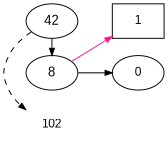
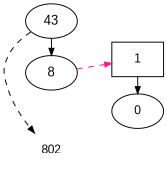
node "42": label "42" -> "43"
edge "8" -> "1": style solid -> dashed
edge "8" -> "0": now "1" -> "0"
node "102": label "102" -> "802"
